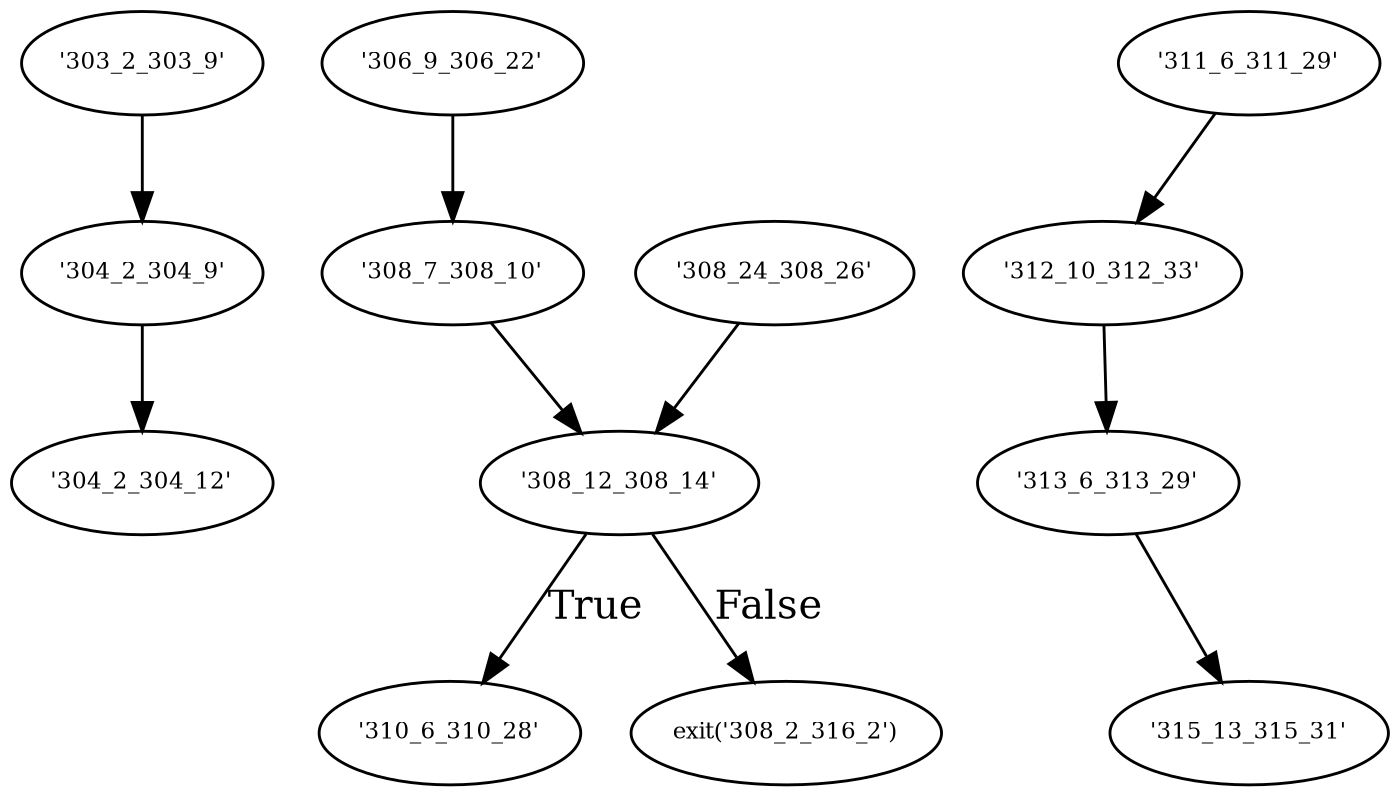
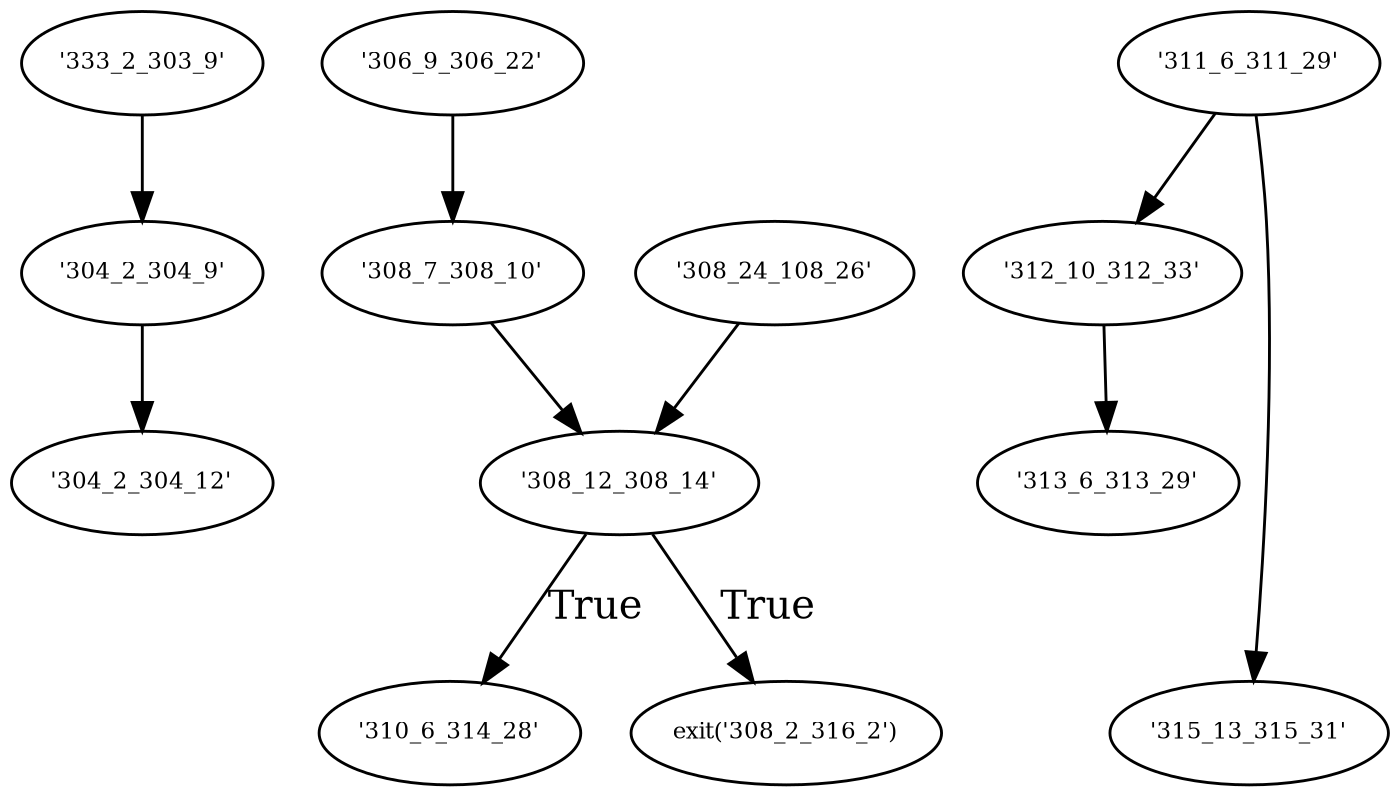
node "'303_2_303_9'": label "'303_2_303_9'" -> "'333_2_303_9'"
node "'308_24_308_26'": label "'308_24_308_26'" -> "'308_24_108_26'"
edge "'313_6_313_29'" -> "'315_13_315_31'": now "'311_6_311_29'" -> "'315_13_315_31'"
edge "'308_12_308_14'" -> "exit('308_2_316_2')": label "False" -> "True"
node "'310_6_310_28'": label "'310_6_310_28'" -> "'310_6_314_28'"
